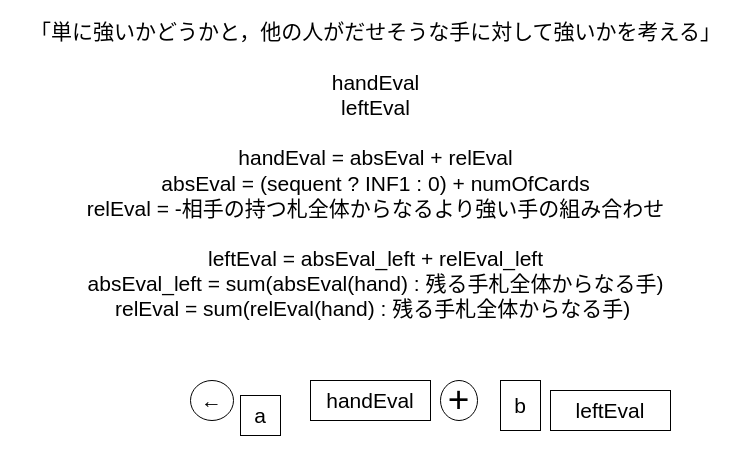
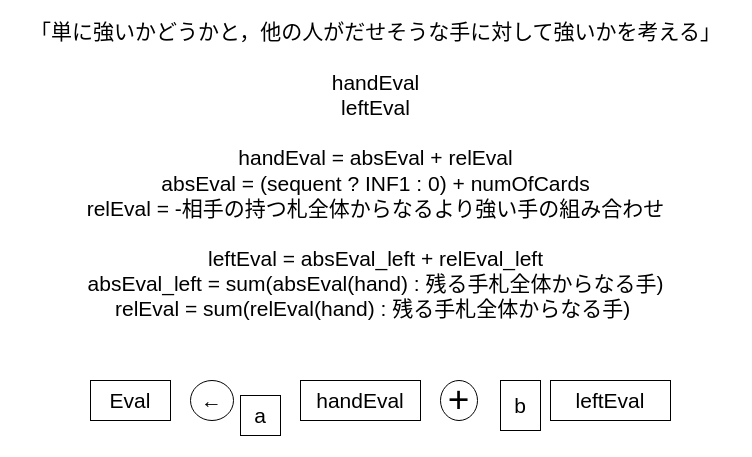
node "Eval": added
node "handEval": moved (371, 401) -> (361, 401)
node "leftEval": moved (611, 411) -> (611, 401)
